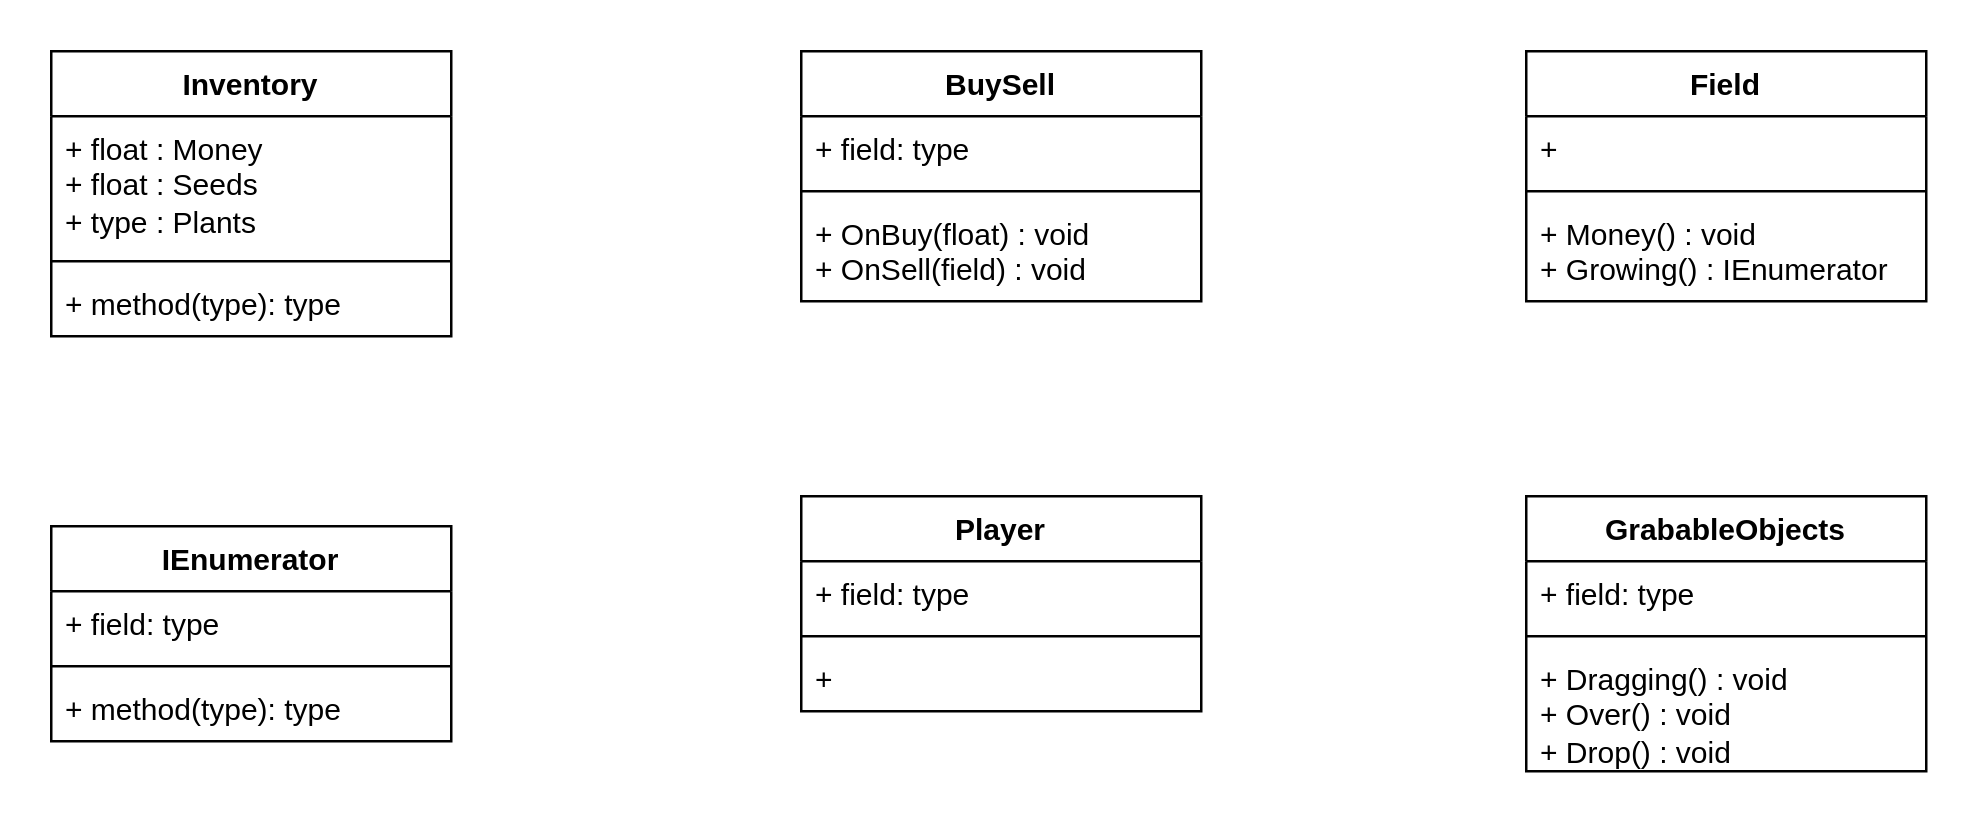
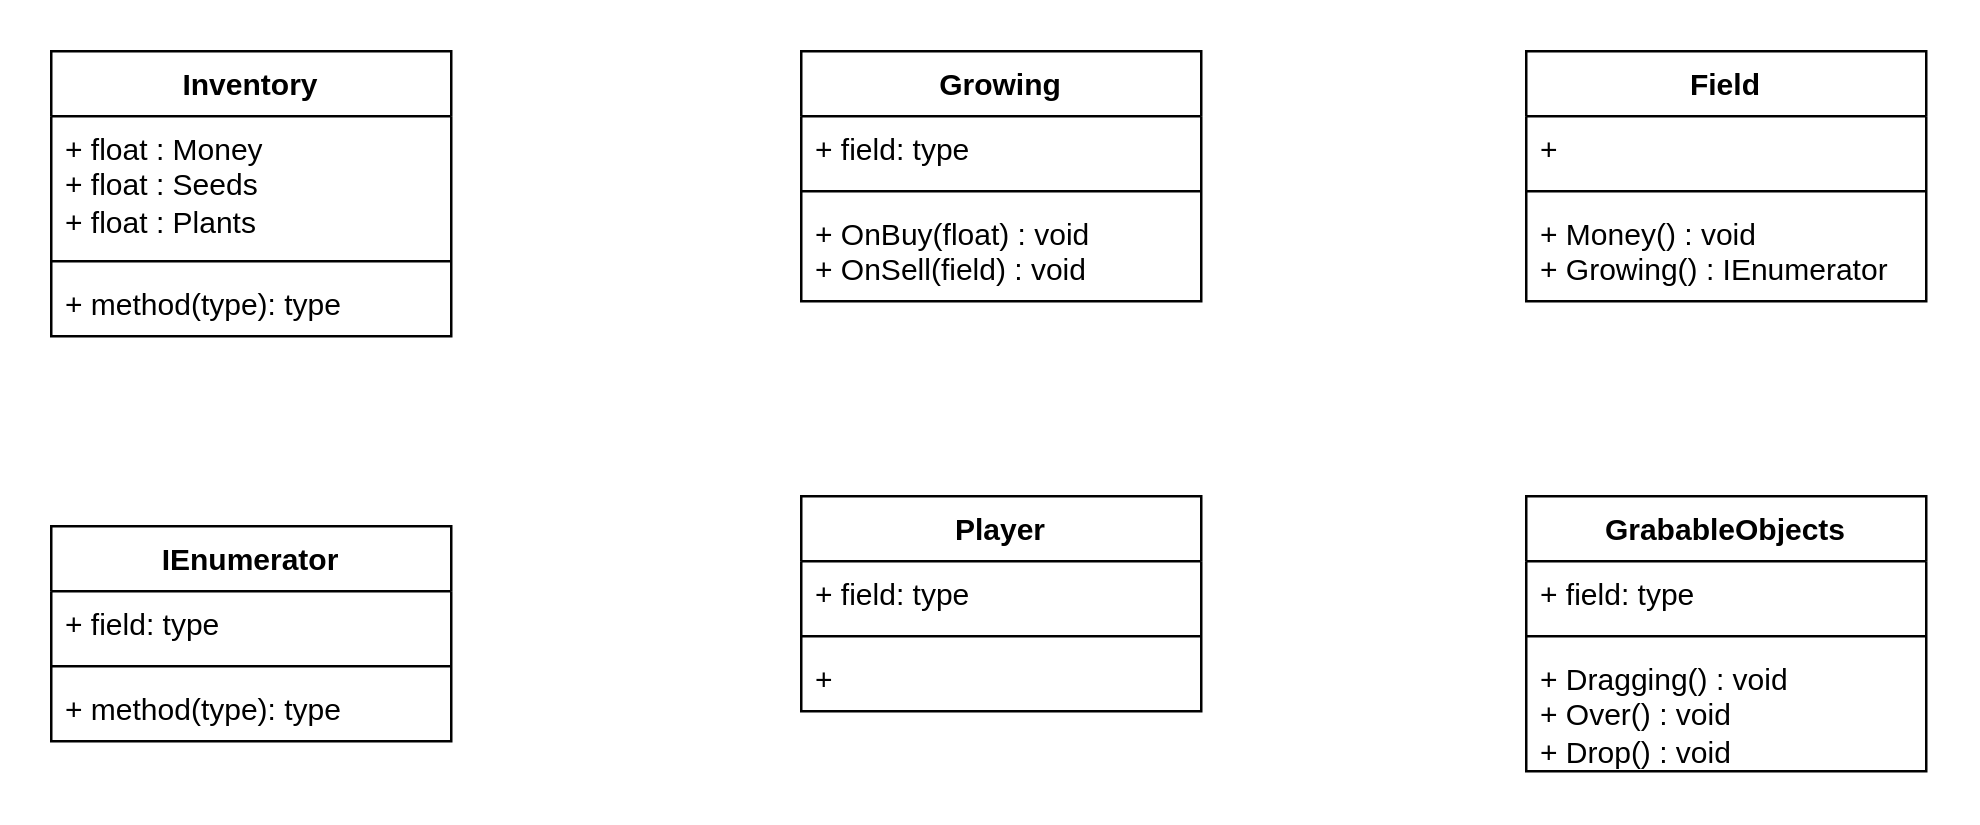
node "BuySell": label "BuySell" -> "Growing"
node "+ float : Money + float : Seeds + type : Plants": label "+ float : Money + float : Seeds + type : Plants" -> "+ float : Money + float : Seeds + float : Plants"
